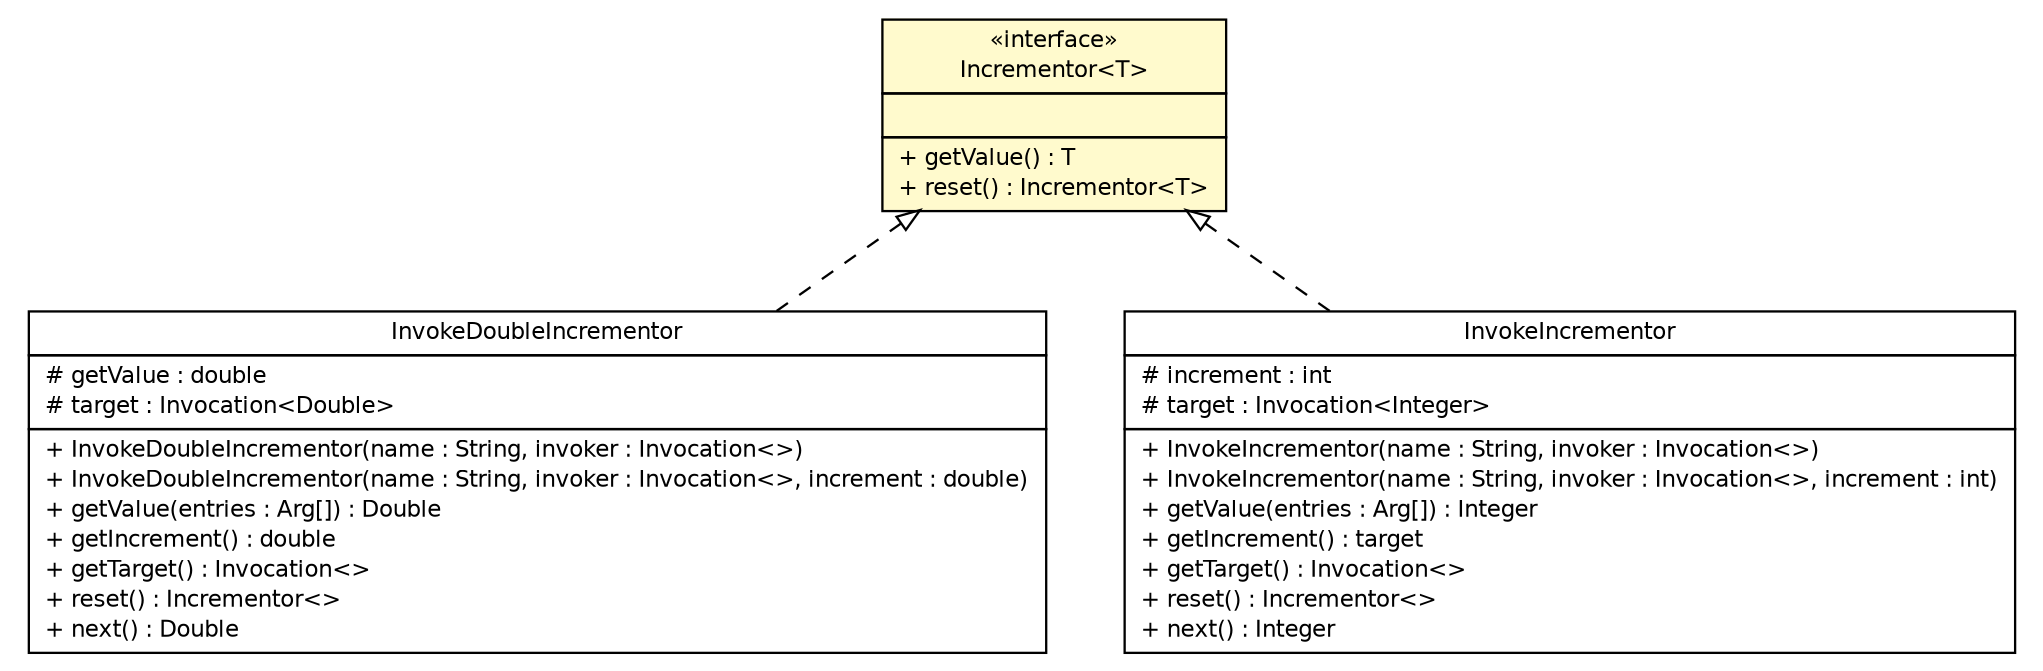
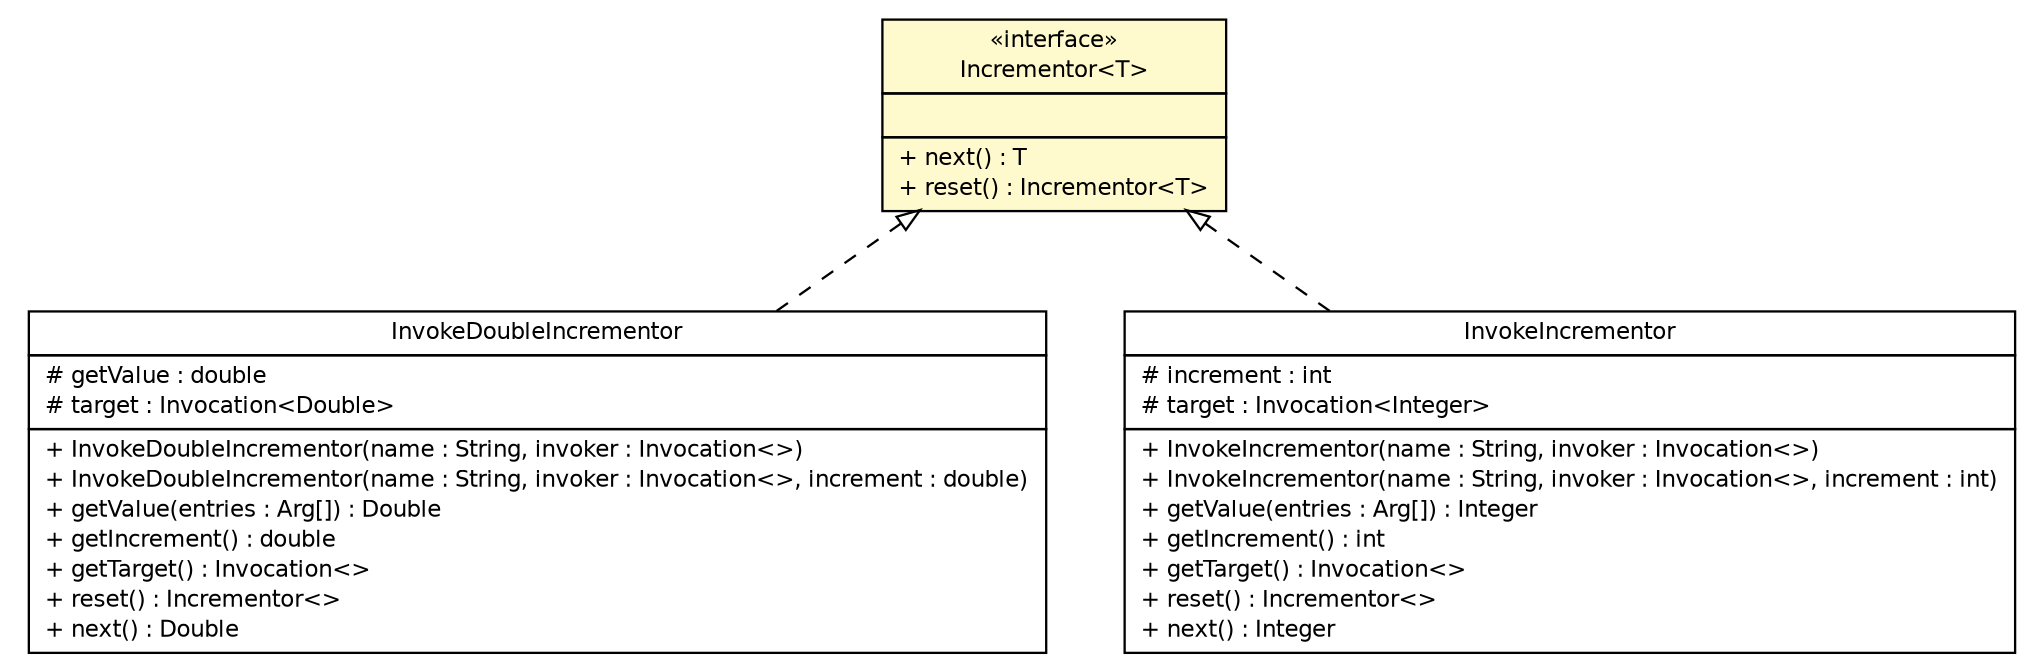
node "Incrementor<T>": text "+ getValue() : T" -> "+ next() : T"
node "InvokeIncrementor": text "+ getIncrement() : target" -> "+ getIncrement() : int"
